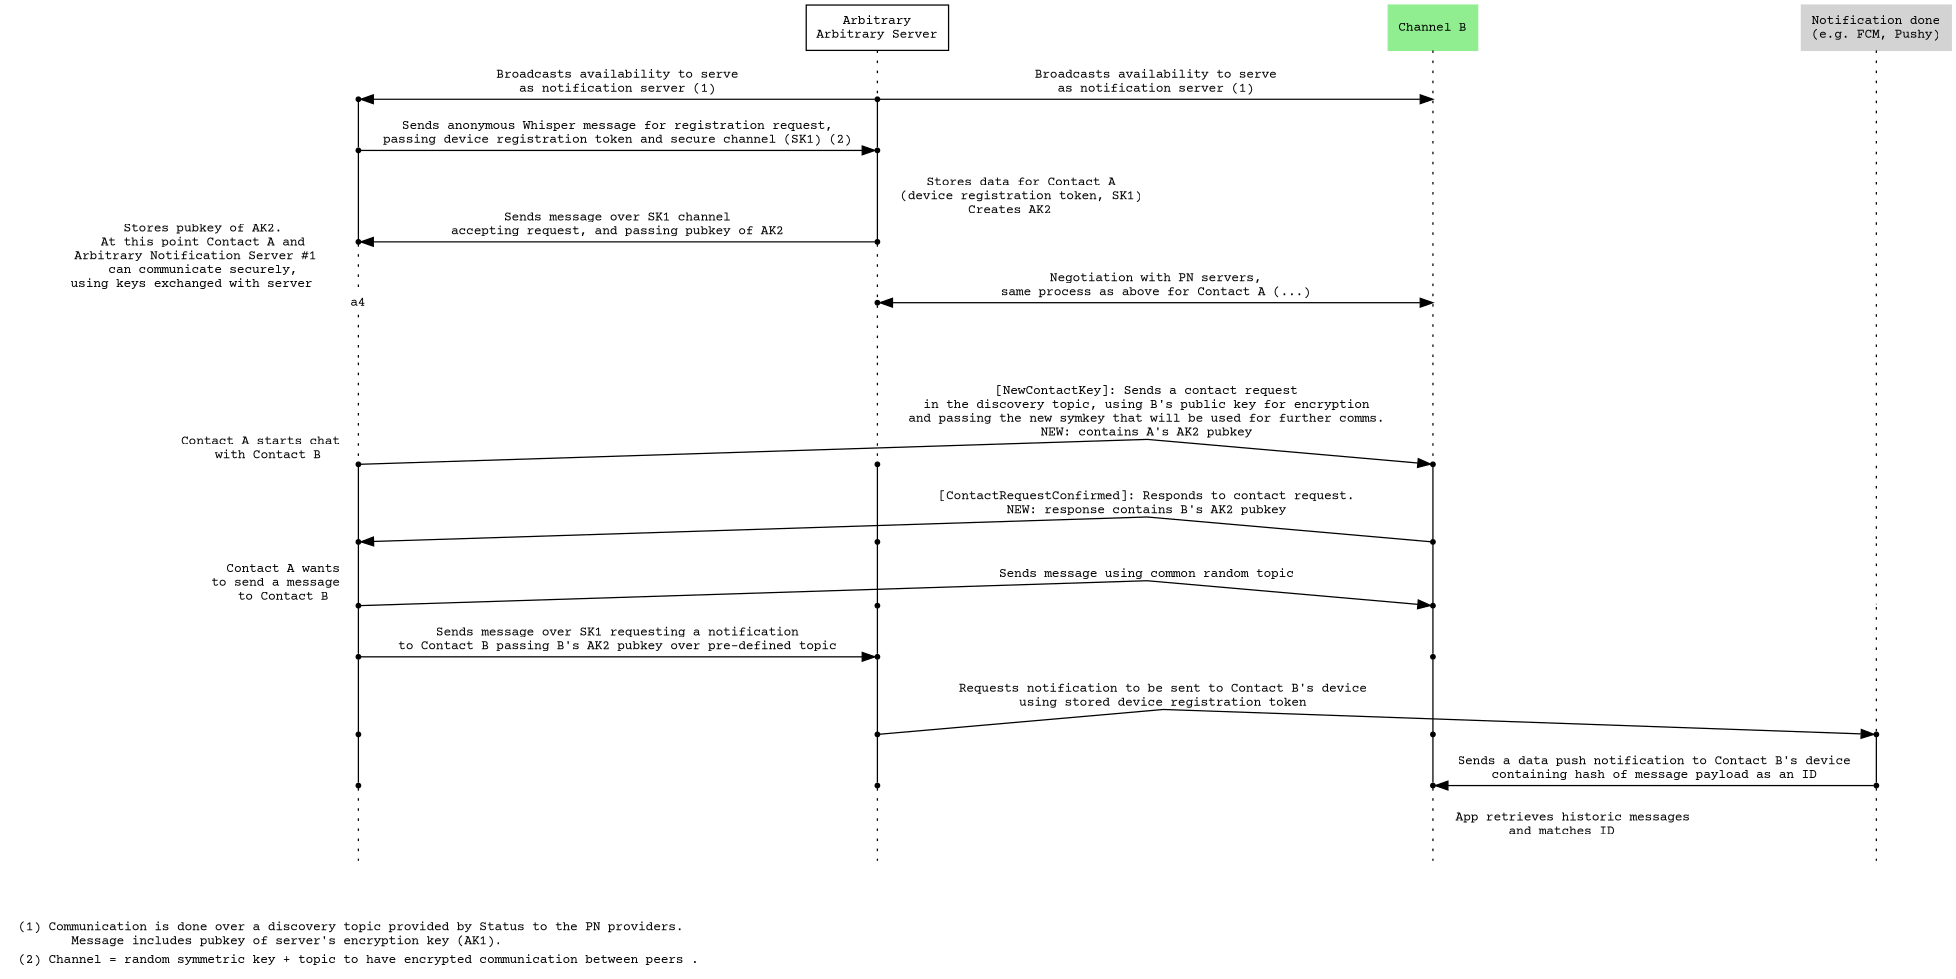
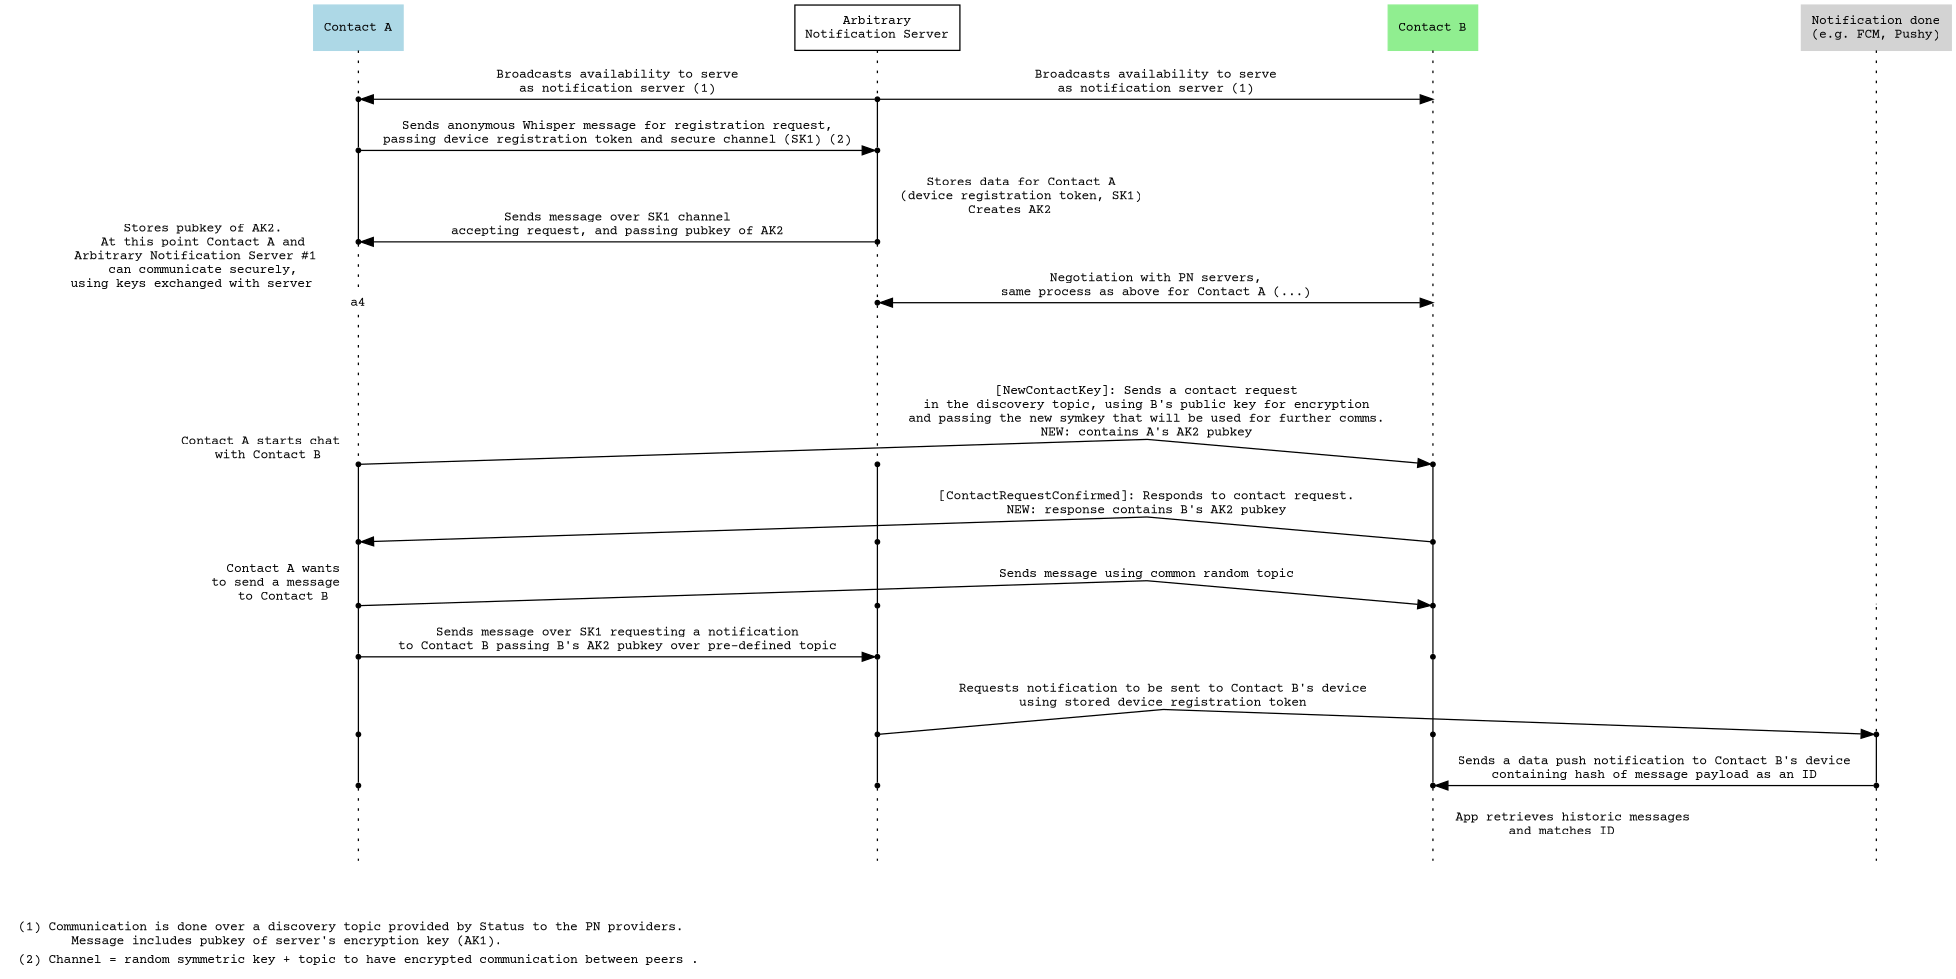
node "Contact A": added
node "Arbitrary Arbitrary Server": label "Arbitrary Arbitrary Server" -> "Arbitrary Notification Server"
node "Channel B": label "Channel B" -> "Contact B"
